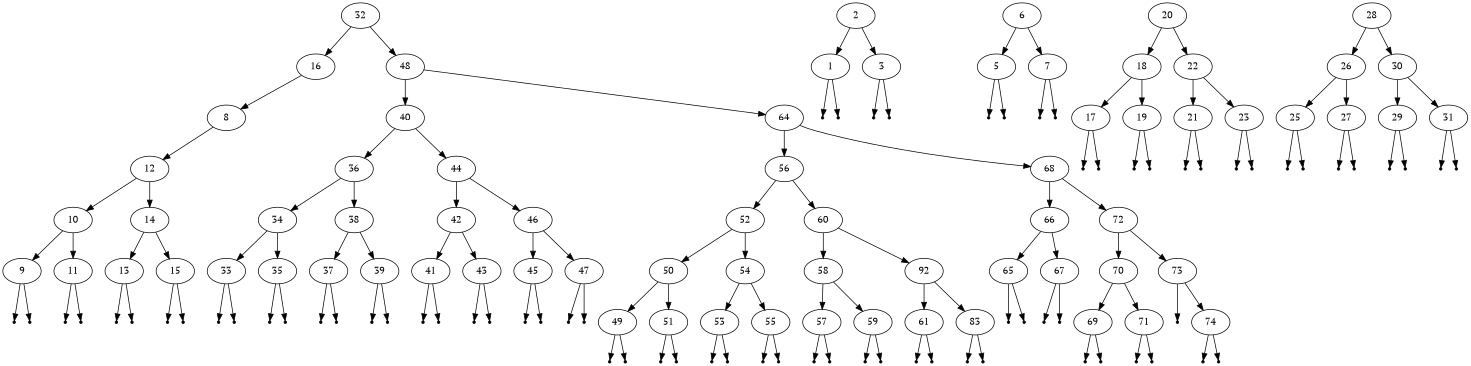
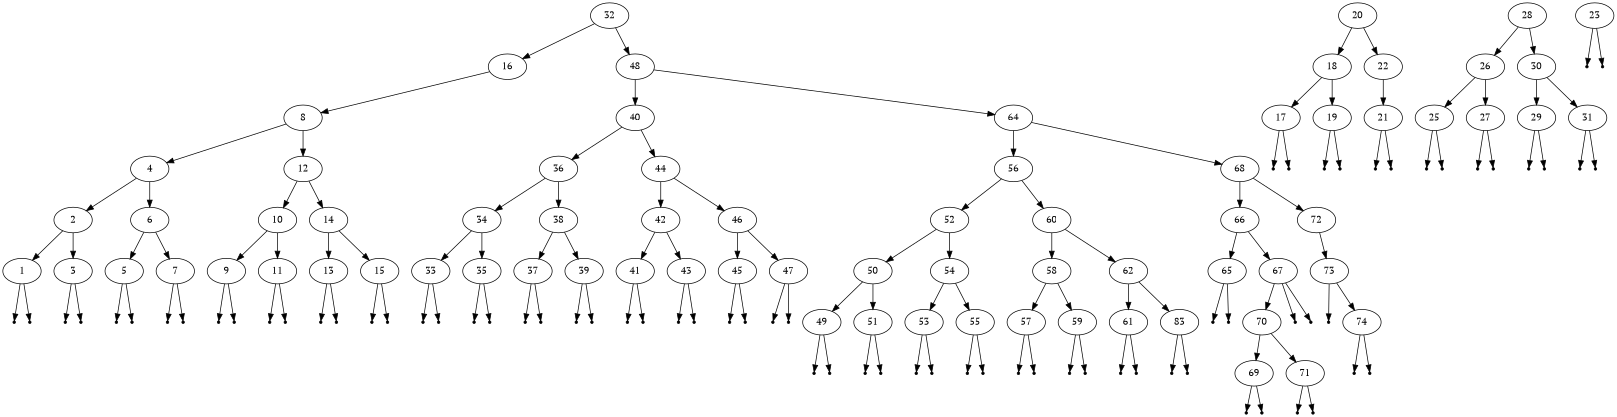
edge "22" -> "23": removed
node "4": added
edge "72" -> "70": now "67" -> "70"
node "92": label "92" -> "62"
